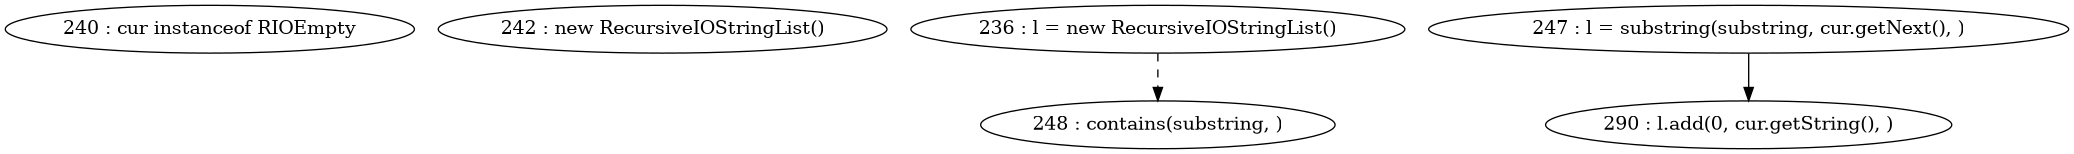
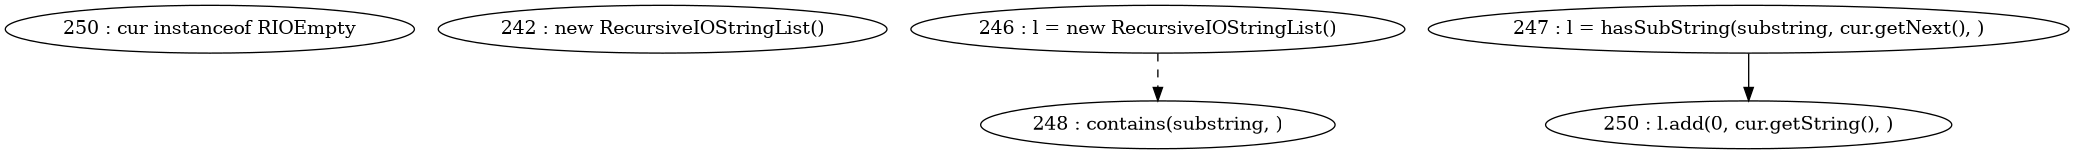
node "240 : cur instanceof RIOEmpty": label "240 : cur instanceof RIOEmpty" -> "250 : cur instanceof RIOEmpty"
node "236 : l = new RecursiveIOStringList()": label "236 : l = new RecursiveIOStringList()" -> "246 : l = new RecursiveIOStringList()"
node "247 : l = substring(substring, cur.getNext(), )": label "247 : l = substring(substring, cur.getNext(), )" -> "247 : l = hasSubString(substring, cur.getNext(), )"
node "290 : l.add(0, cur.getString(), )": label "290 : l.add(0, cur.getString(), )" -> "250 : l.add(0, cur.getString(), )"
